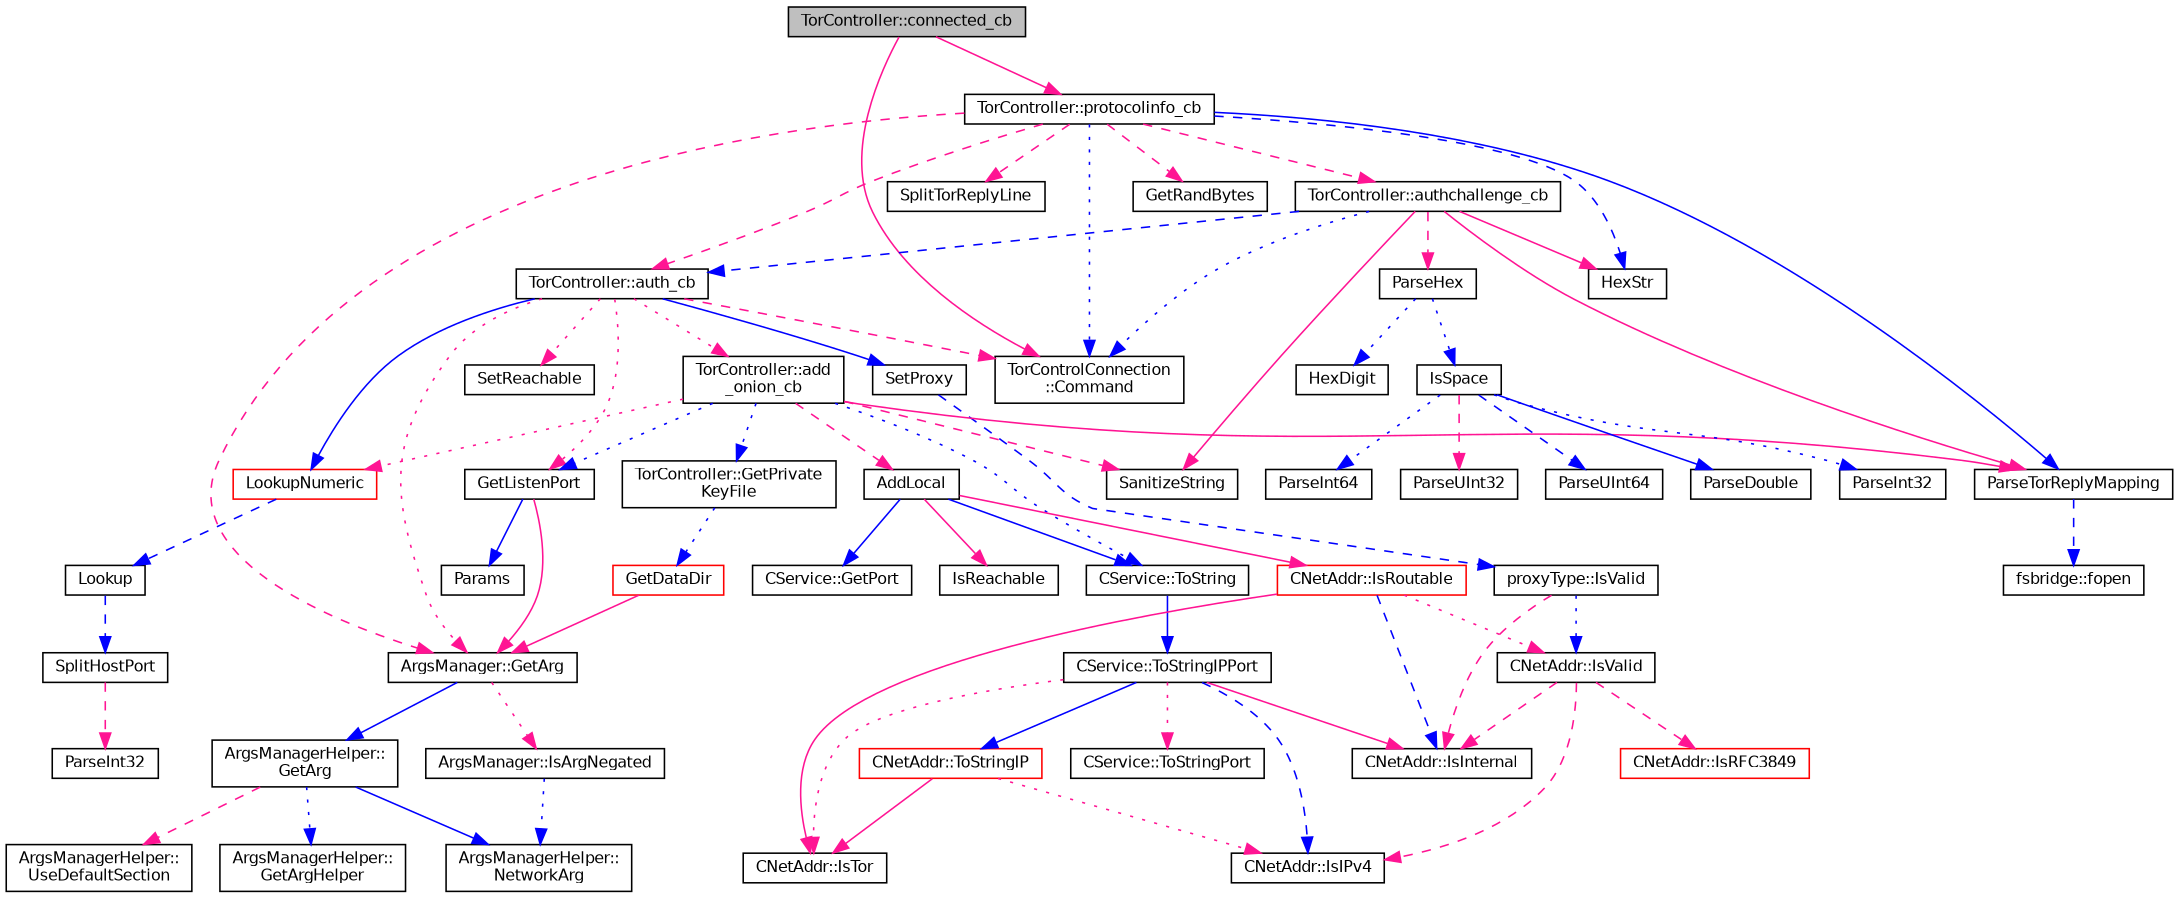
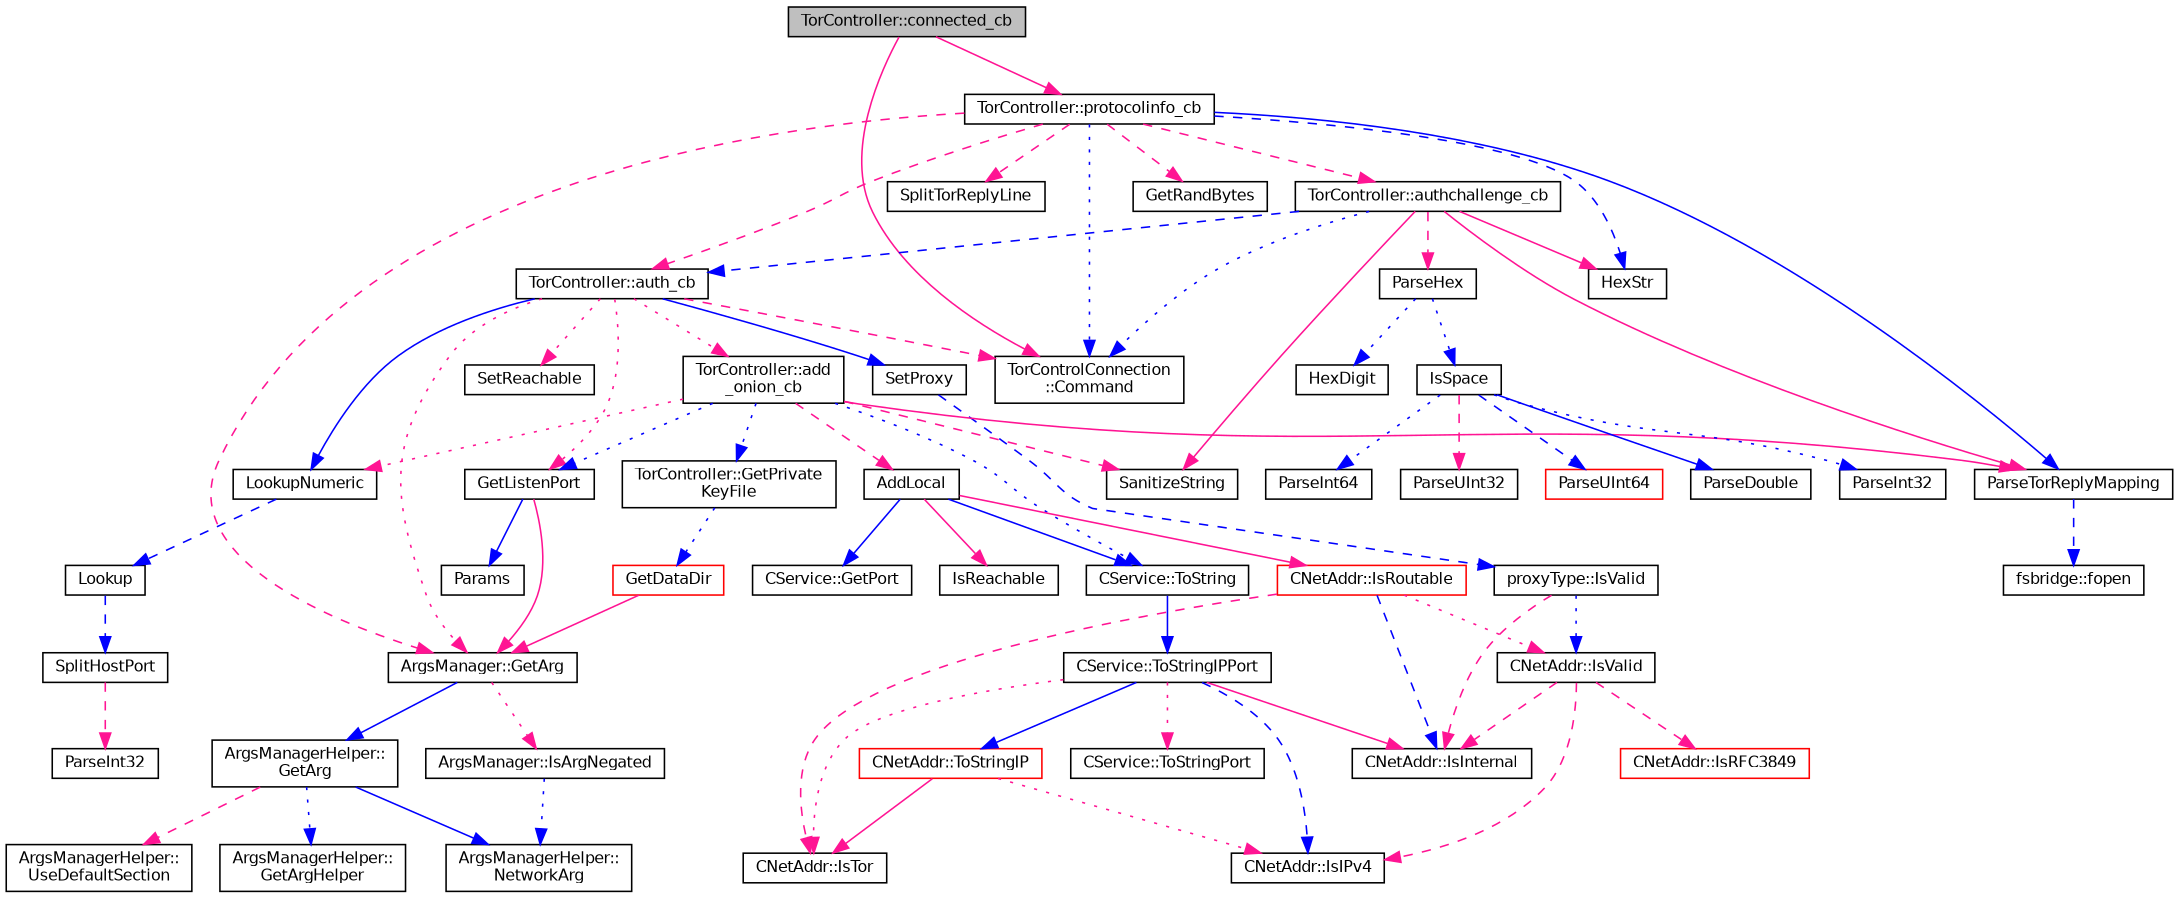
node "LookupNumeric": color red -> black
node "ParseUInt64": color black -> red
edge "CNetAddr::IsRoutable" -> "CNetAddr::IsTor": style solid -> dashed
